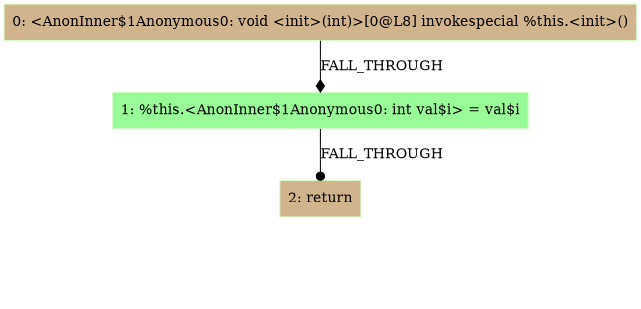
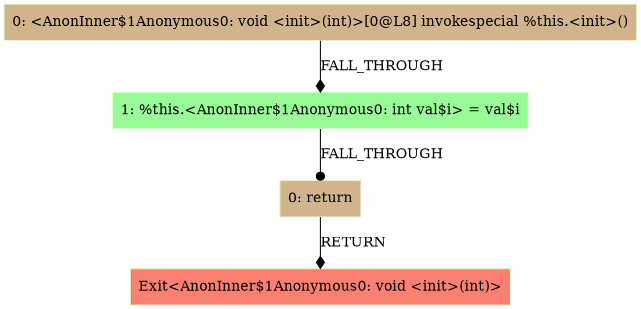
node "2: return": label "2: return" -> "0: return"
node "Exit<AnonInner$1Anonymous0: void <init>(int)>": added
